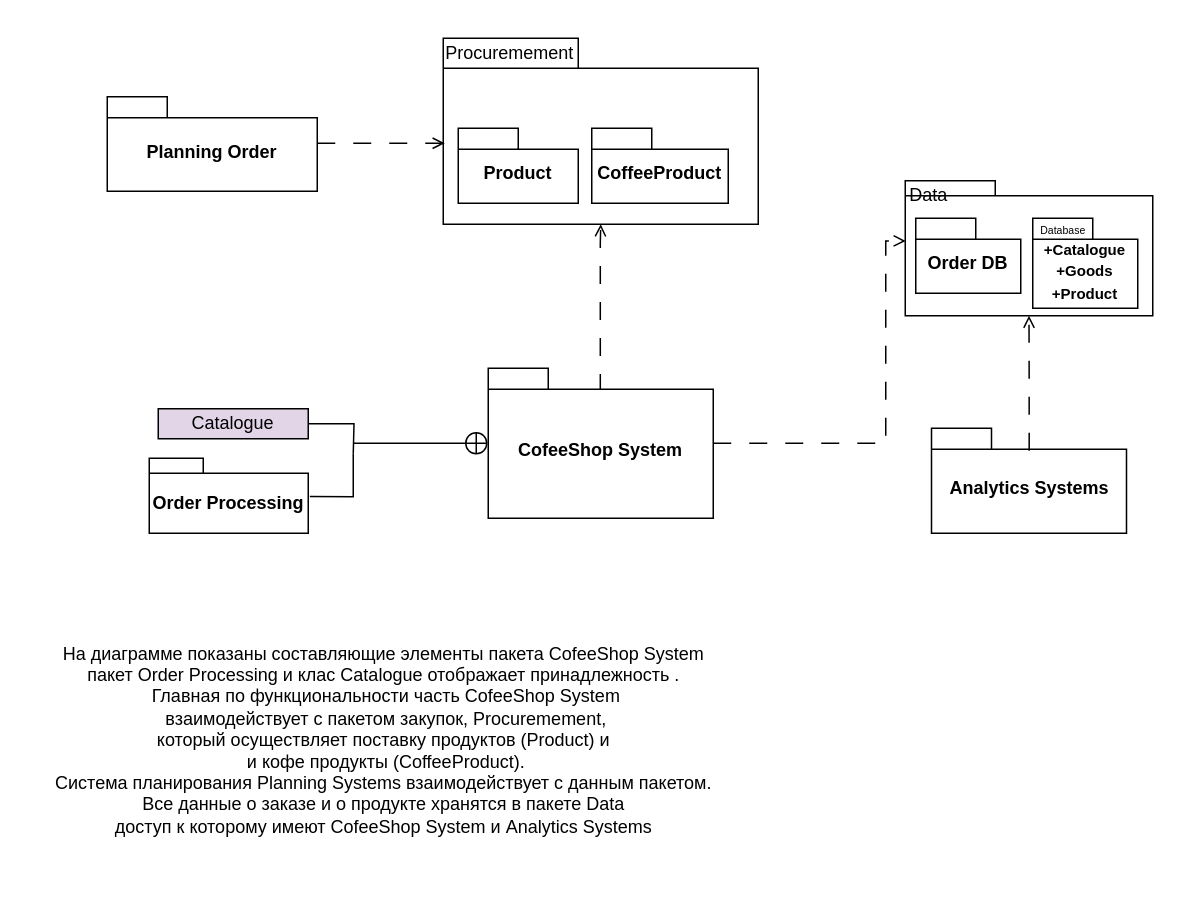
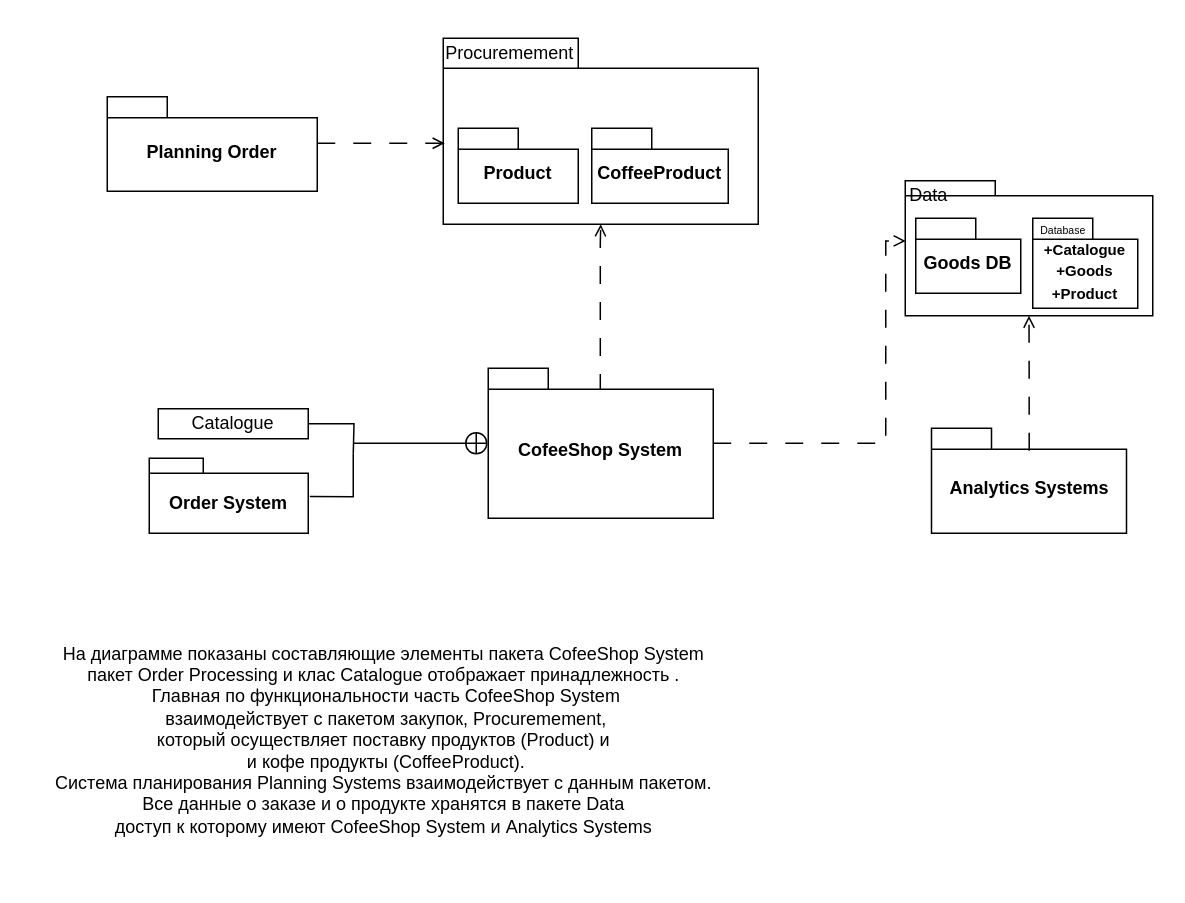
node "Order DB": label "Order DB" -> "Goods DB"
node "Catalogue": fillcolor #e1d5e7 -> #ffffff
node "Order Processing": label "Order Processing" -> "Order System"
